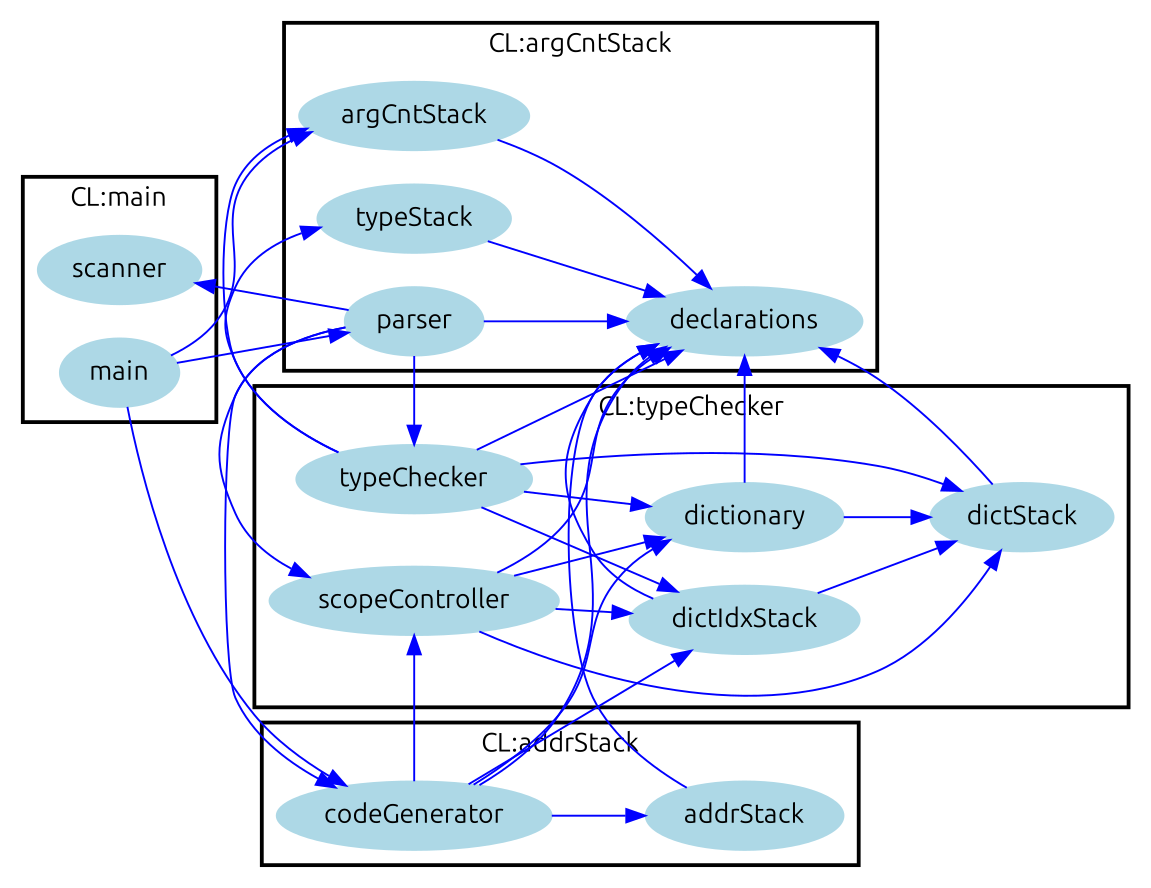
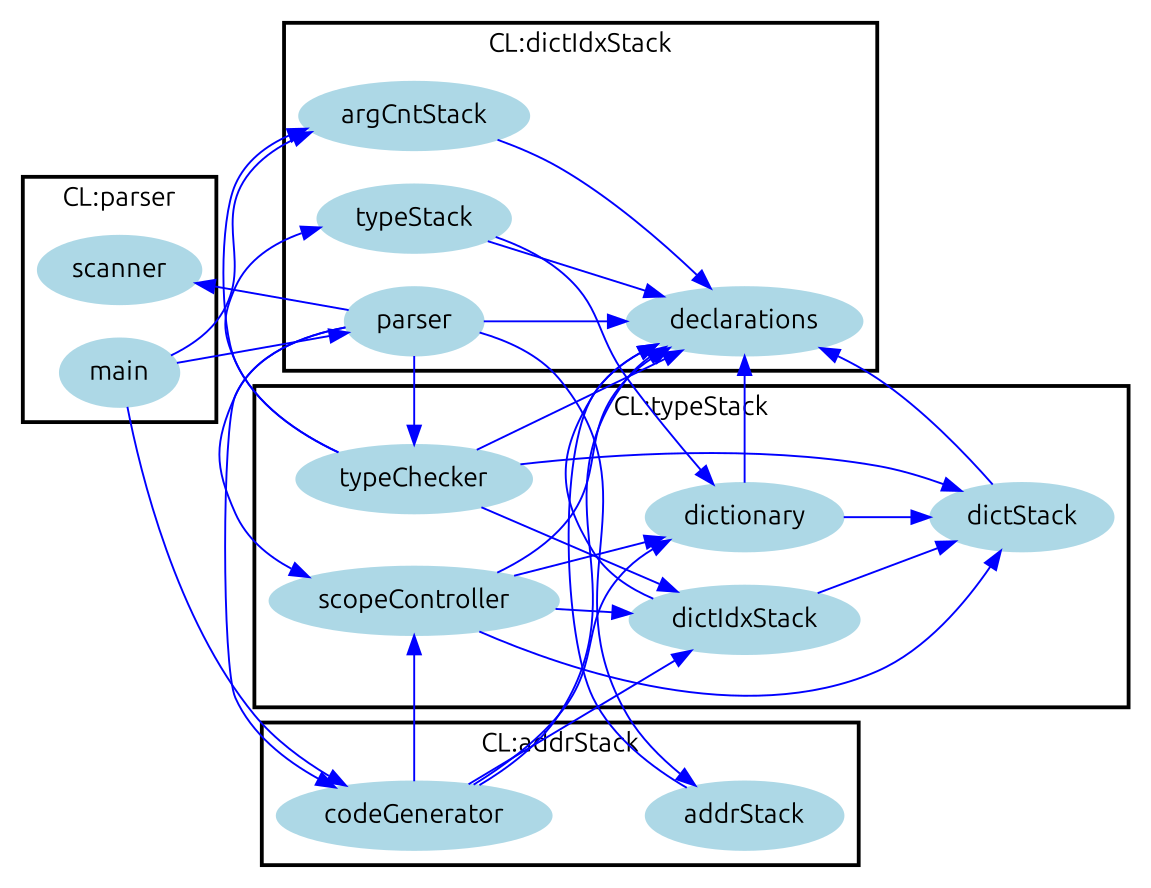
cluster "CL:argCntStack": label "CL:argCntStack" -> "CL:dictIdxStack"
cluster "CL:main": label "CL:main" -> "CL:parser"
cluster "CL:typeChecker": label "CL:typeChecker" -> "CL:typeStack"
edge "typeChecker" -> "dictionary": now "typeStack" -> "dictionary"
edge "codeGenerator" -> "addrStack": now "parser" -> "addrStack"
